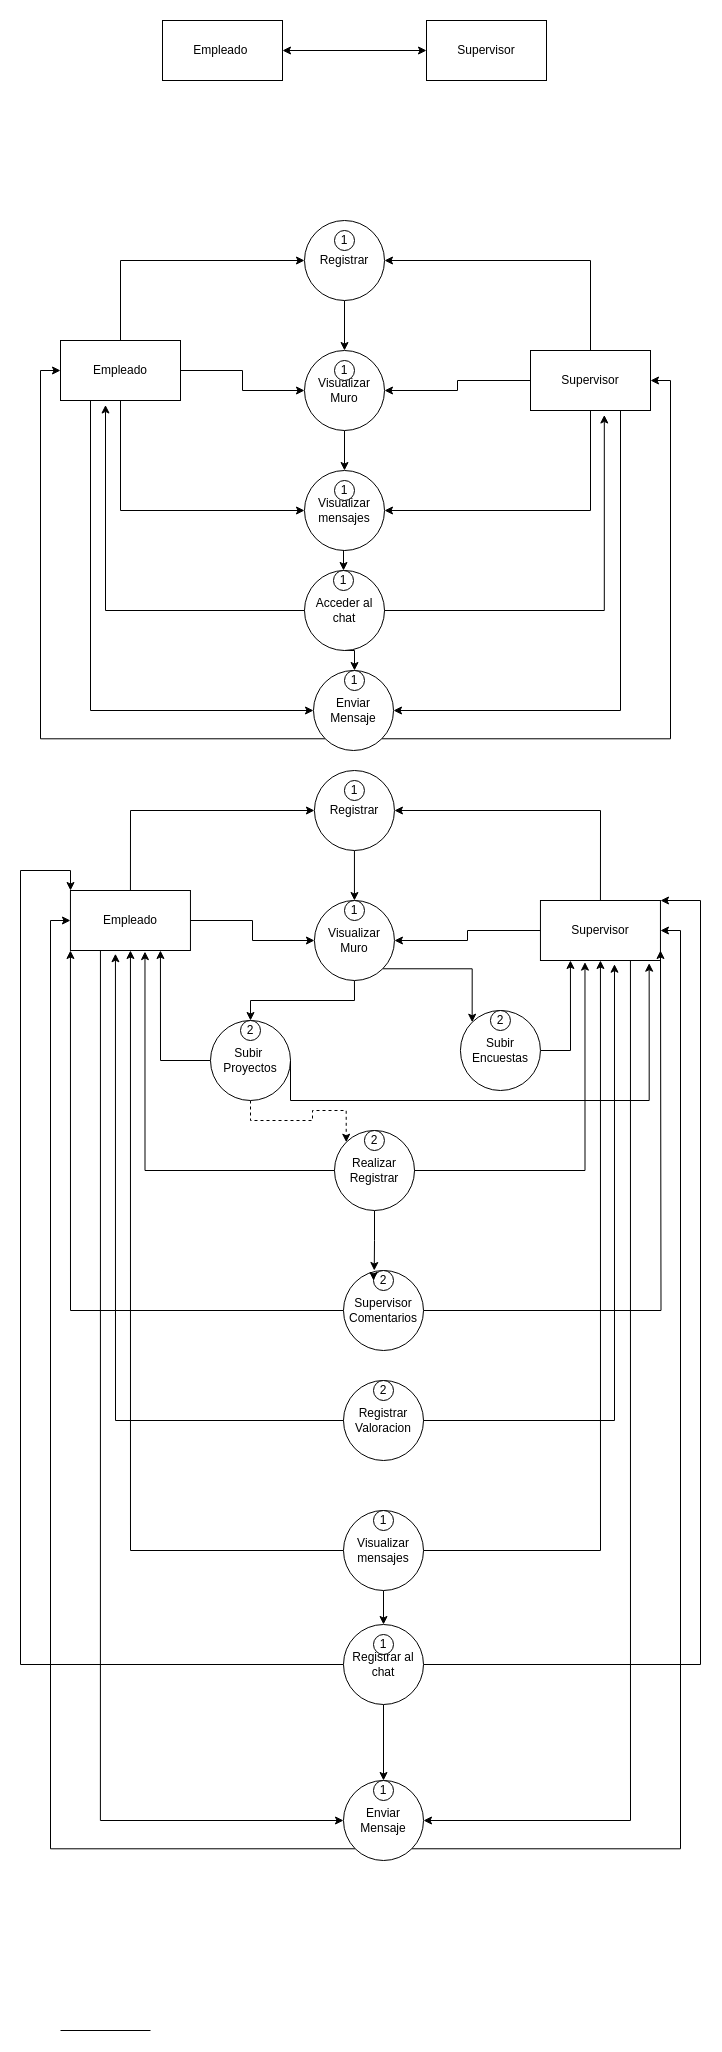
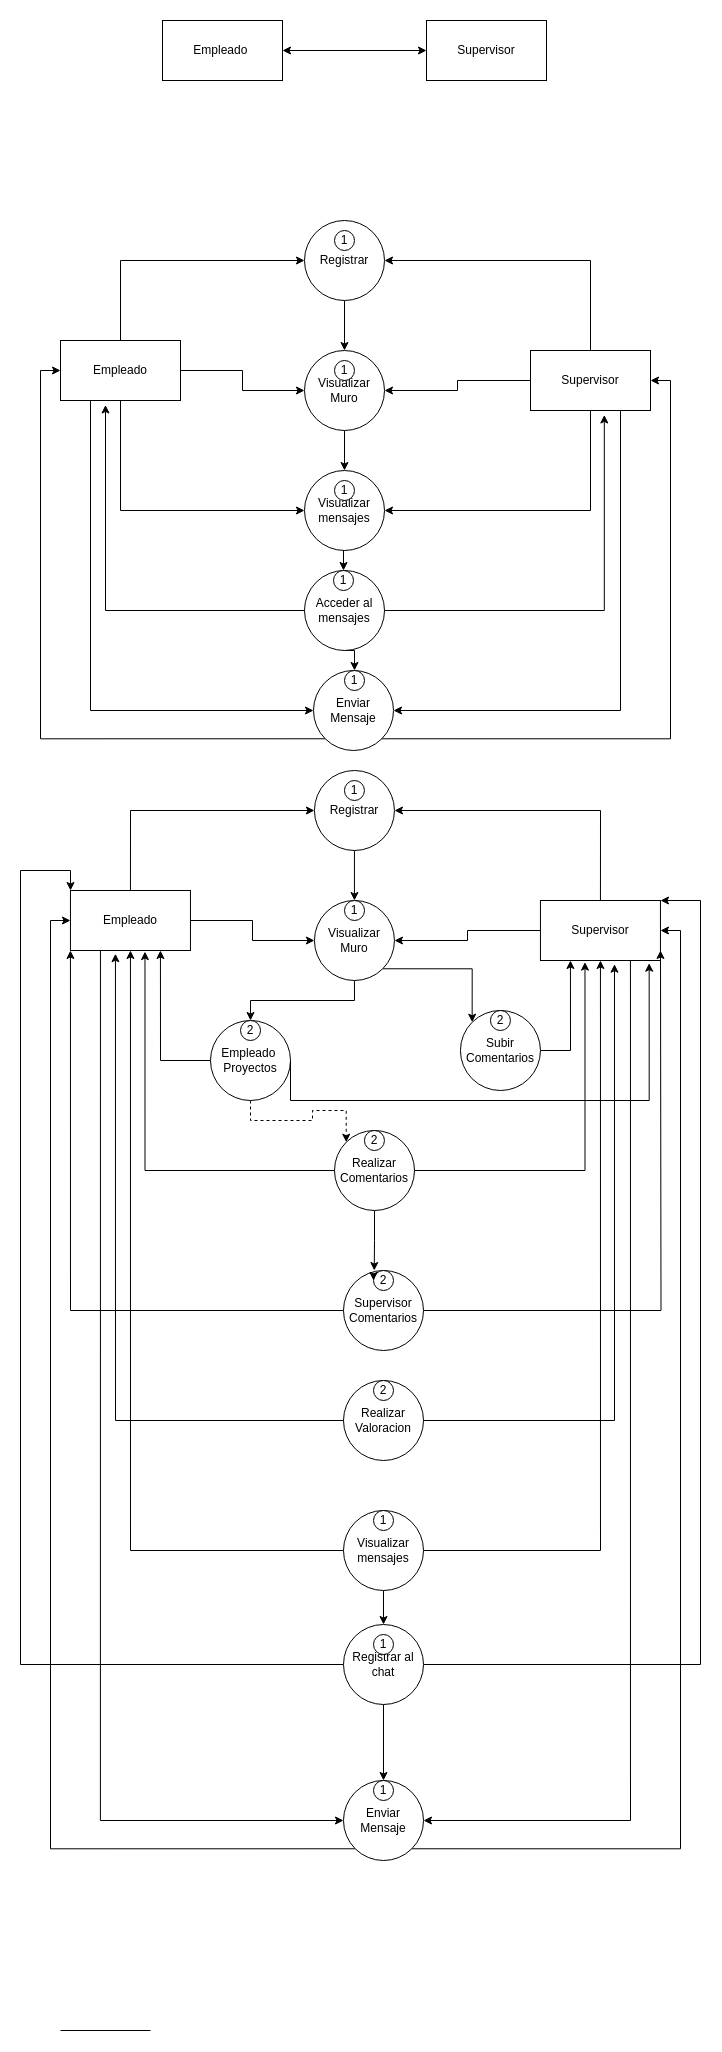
node "Acceder al chat": label "Acceder al chat" -> "Acceder al mensajes"
node "Subir Encuestas": label "Subir Encuestas" -> "Subir Comentarios"
node "Subir Proyectos": label "Subir Proyectos" -> "Empleado Proyectos"
node "Realizar Registrar": label "Realizar Registrar" -> "Realizar Comentarios"
node "Registrar Valoracion": label "Registrar Valoracion" -> "Realizar Valoracion"
